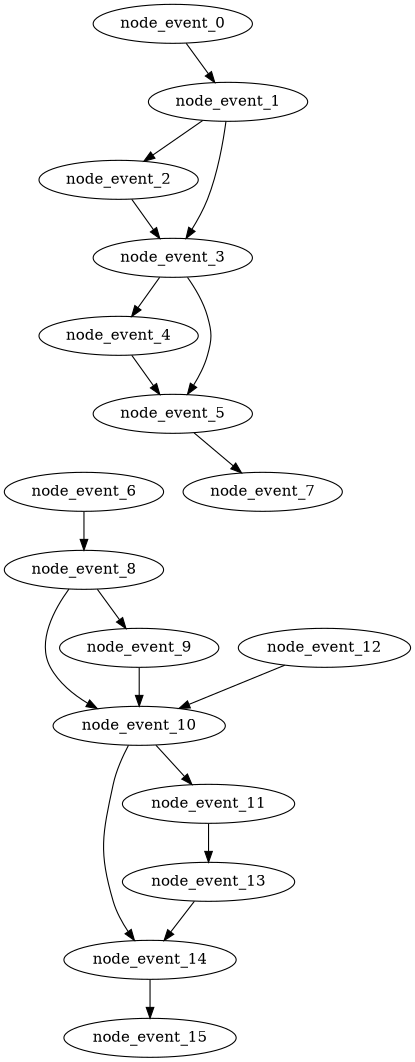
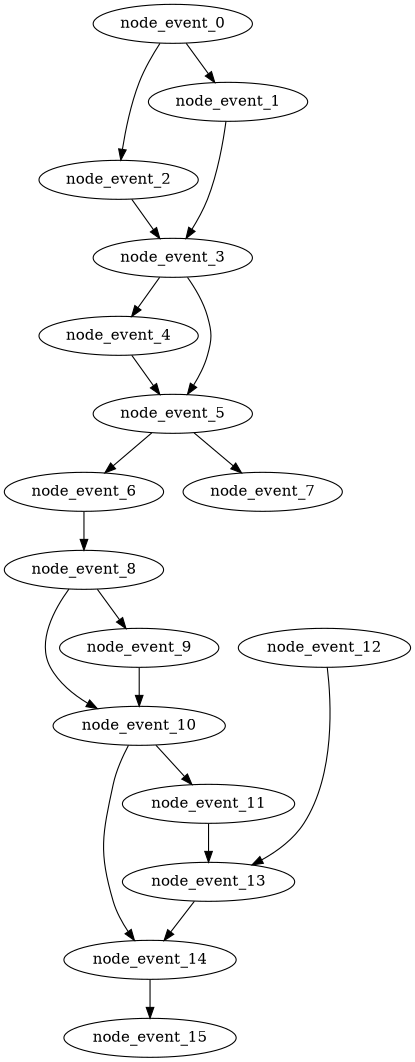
edge "node_event_1" -> "node_event_2": now "node_event_0" -> "node_event_2"
edge "node_event_5" -> "node_event_6": added
edge "node_event_12" -> "node_event_10": now "node_event_12" -> "node_event_13"
